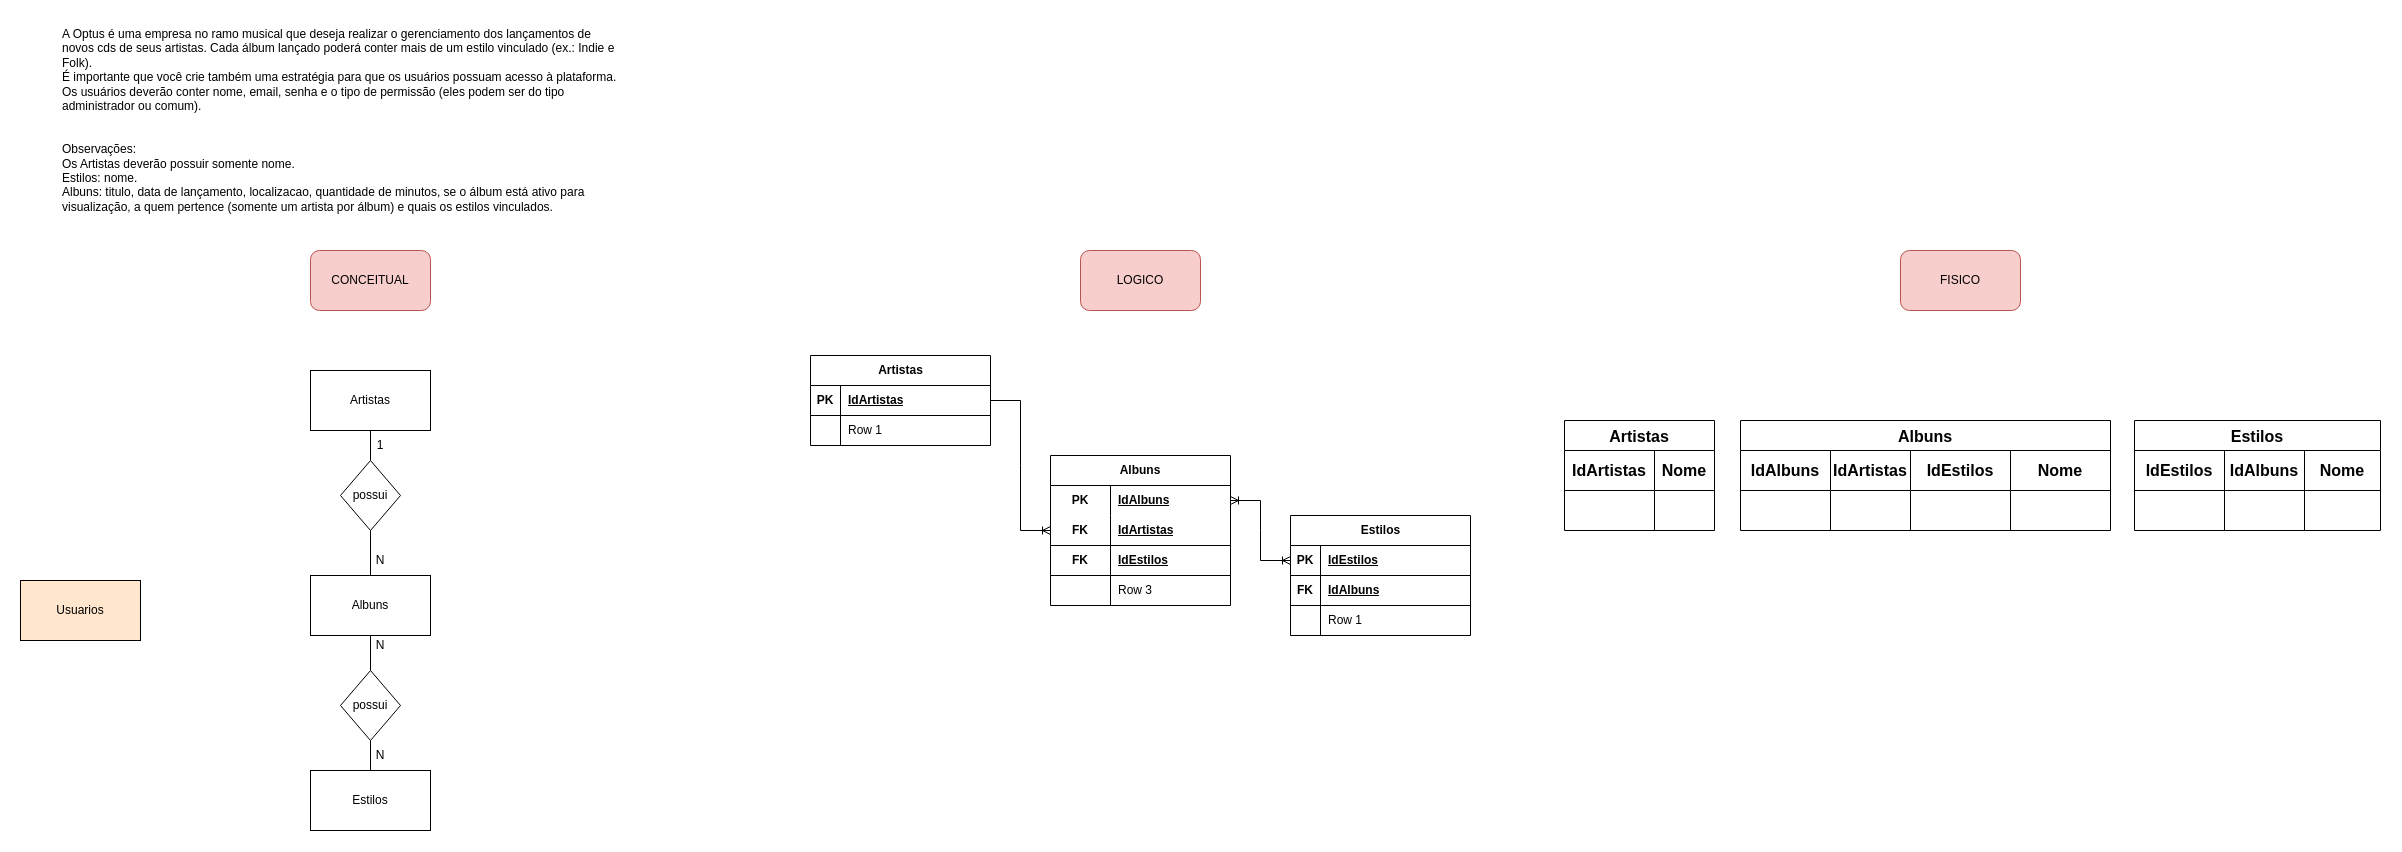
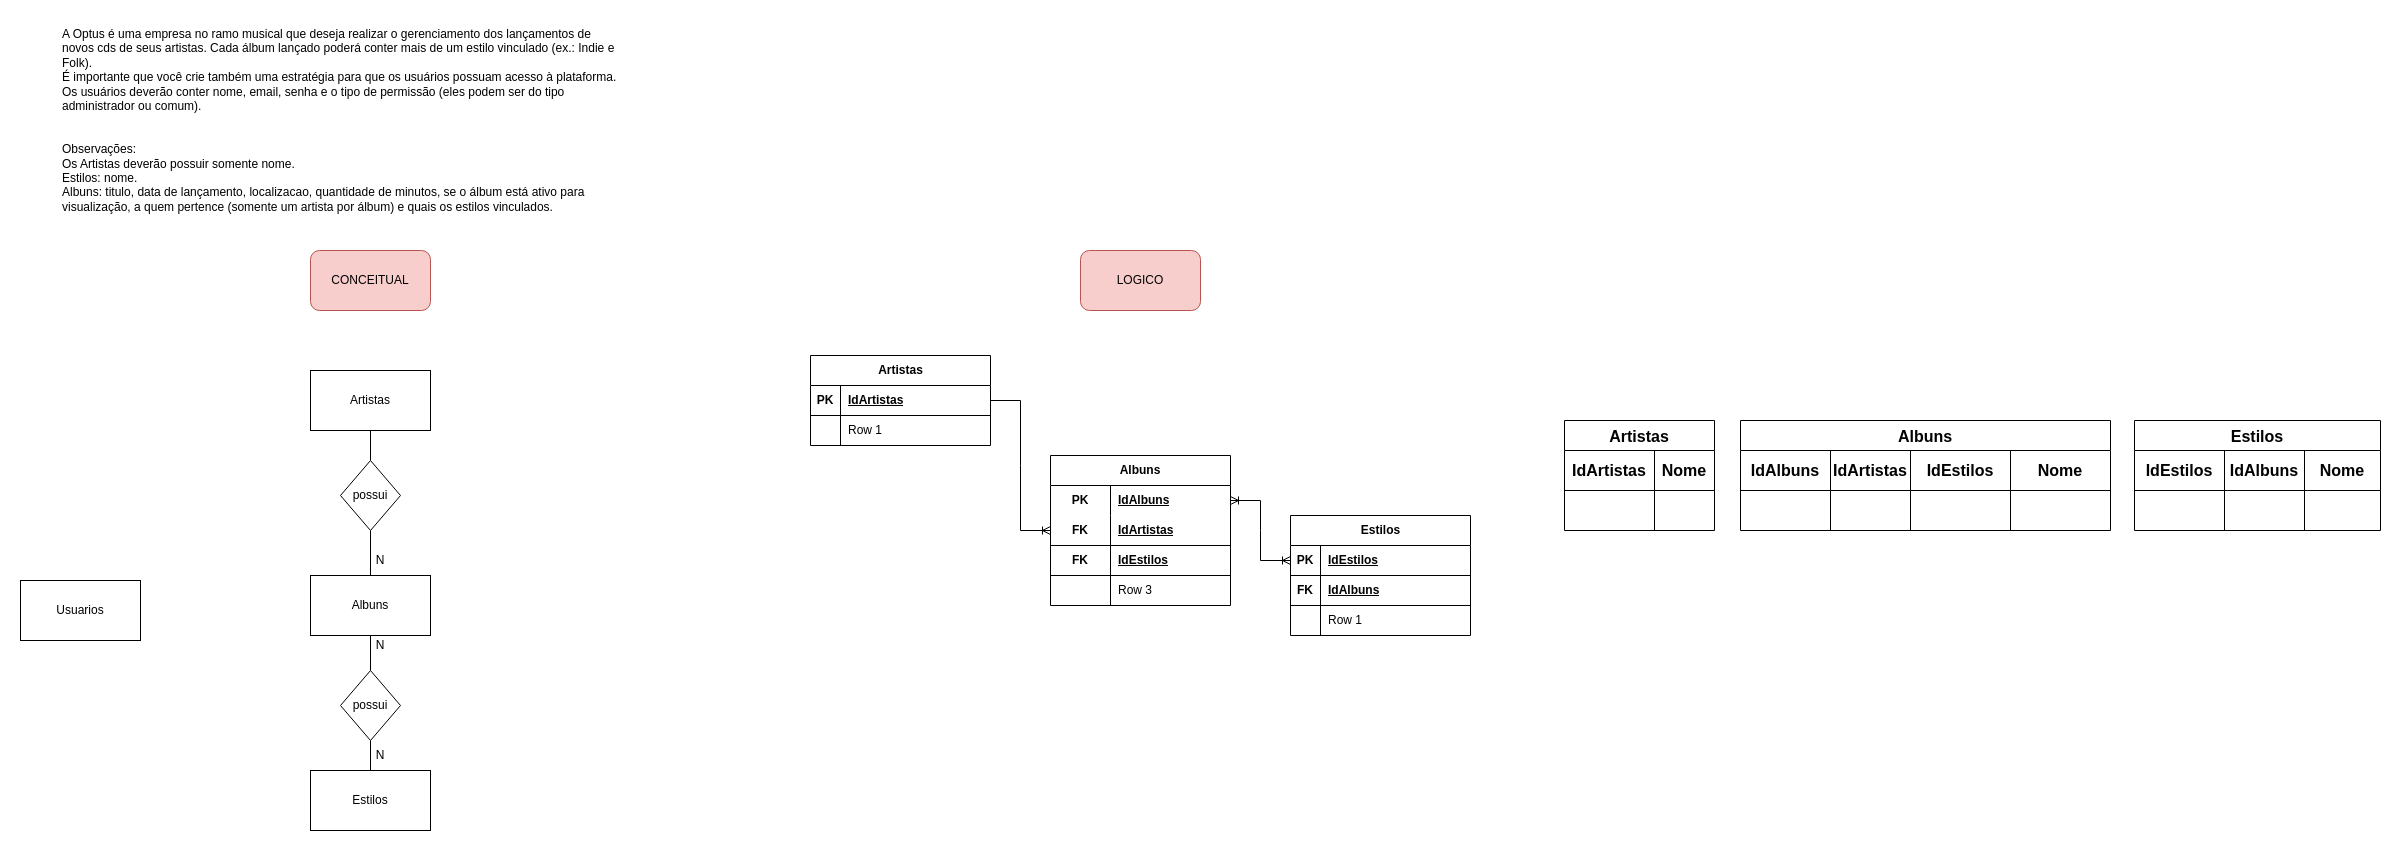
node "FISICO": removed
node "1": removed
node "Usuarios": fillcolor #ffe6cc -> #ffffff
